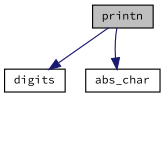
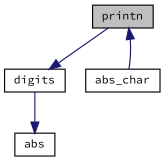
edge "printn" -> "abs_char": reversed
node "abs": added
